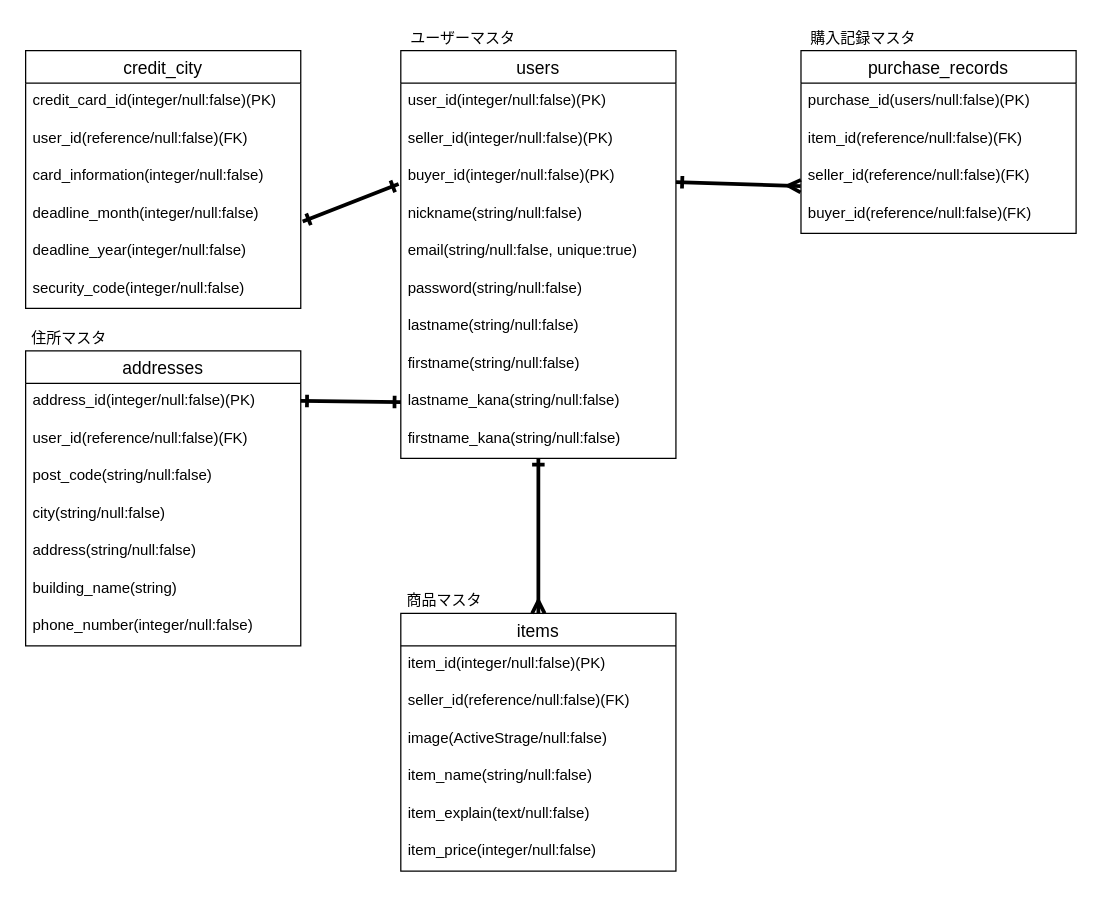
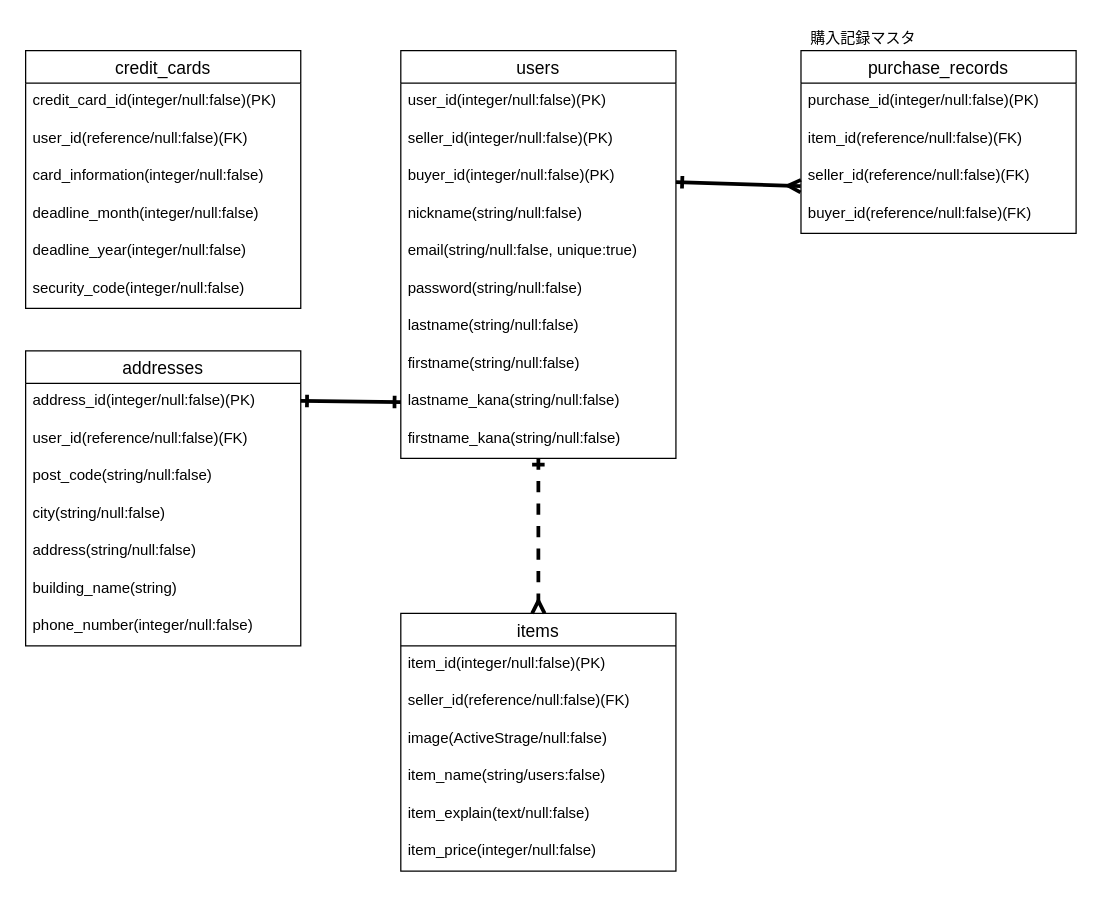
node "ユーザーマスタ": removed
node "credit_city": label "credit_city" -> "credit_cards"
node "purchase_id(users/null:false)(PK)": label "purchase_id(users/null:false)(PK)" -> "purchase_id(integer/null:false)(PK)"
edge "buyer_id(integer/null:false)(PK)" -- "deadline_month(integer/null:false)": removed
node "住所マスタ": removed
edge "users" -- "items": style solid -> dashed
node "商品マスタ": removed
node "item_name(string/null:false)": label "item_name(string/null:false)" -> "item_name(string/users:false)"
